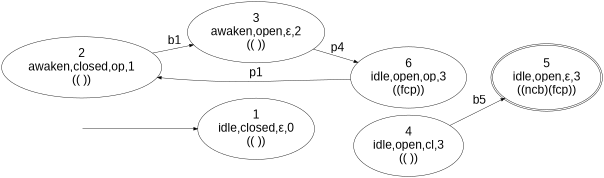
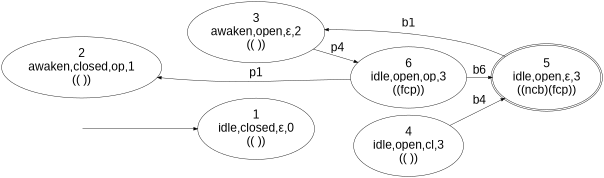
edge "2 awaken,closed,op,1 (( ))" -> "3 awaken,open,ε,2 (( ))": now "5 idle,open,ε,3 ((ncb)(fcp))" -> "3 awaken,open,ε,2 (( ))"
edge "6 idle,open,op,3 ((fcp))" -> "5 idle,open,ε,3 ((ncb)(fcp))": added, label "b6"
edge "4 idle,open,cl,3 (( ))" -> "5 idle,open,ε,3 ((ncb)(fcp))": label "b5" -> "b4"
